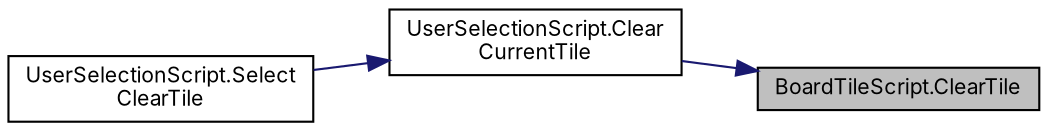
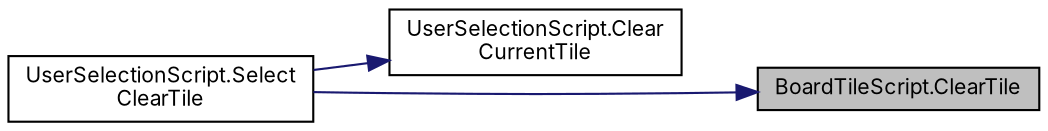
edge "UserSelectionScript.Clear CurrentTile" -> "BoardTileScript.ClearTile": now "UserSelectionScript.Select ClearTile" -> "BoardTileScript.ClearTile"
